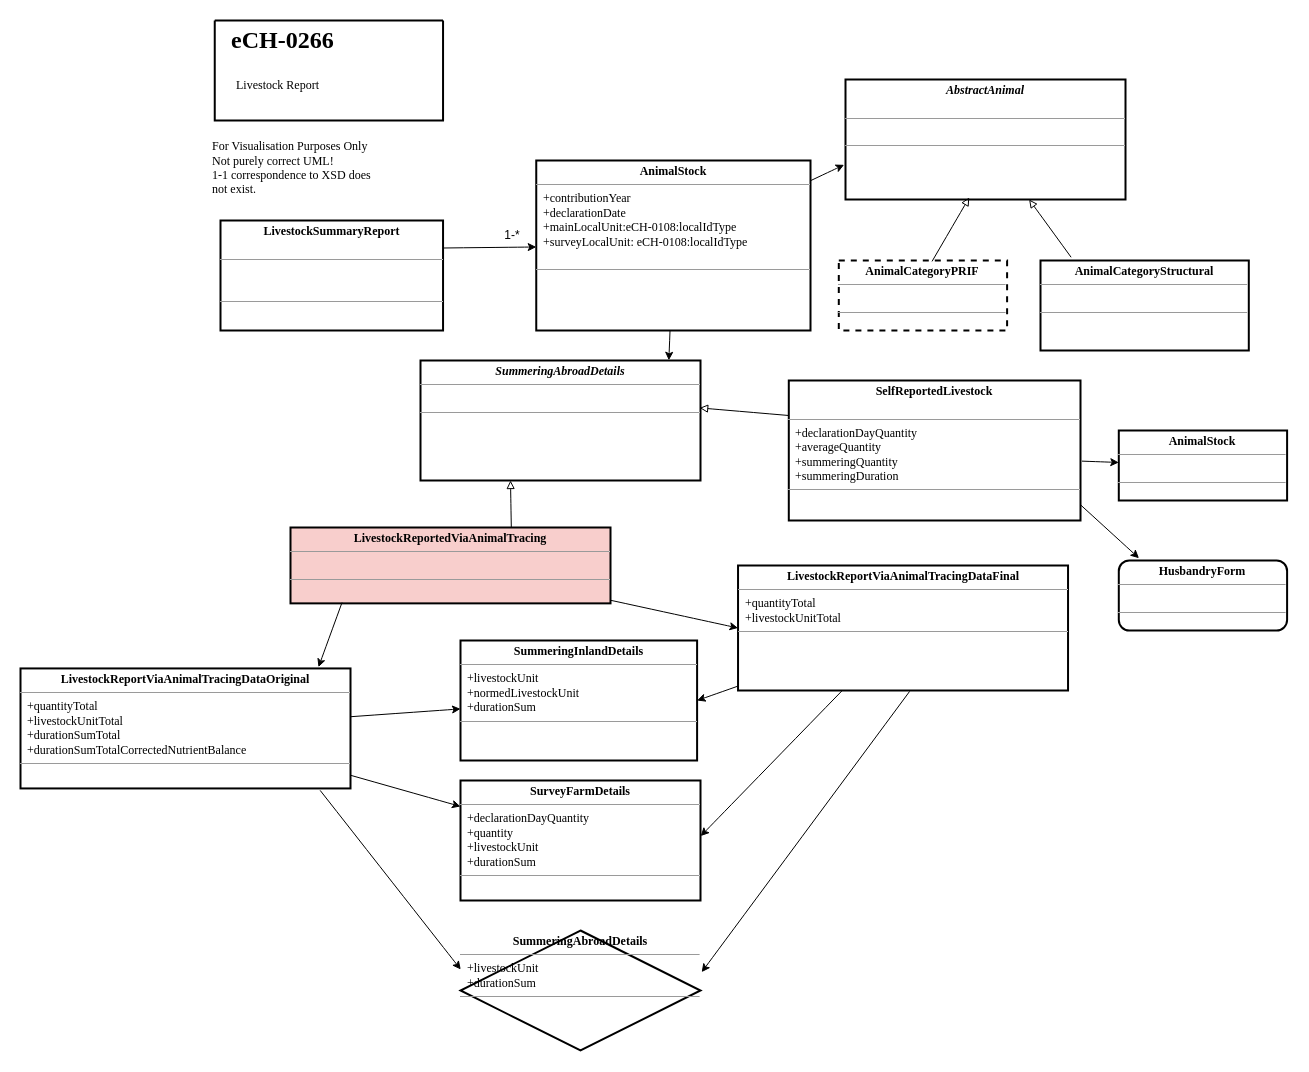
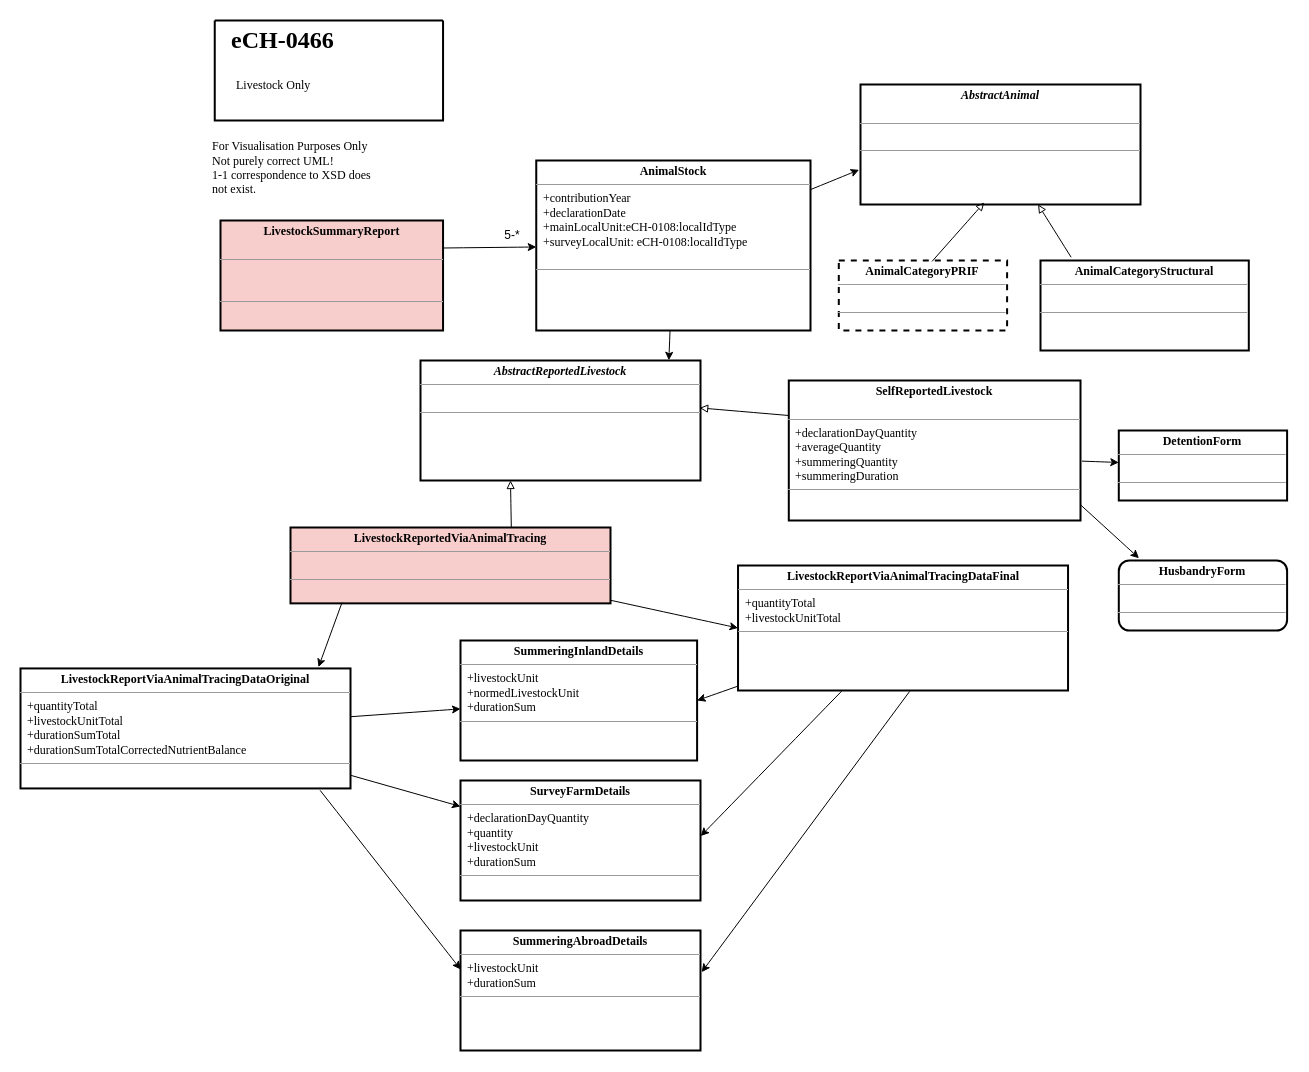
node "eCH-0266": label "eCH-0266" -> "eCH-0466"
node "Livestock Report": label "Livestock Report" -> "Livestock Only"
node "AbstractAnimal": moved (986, 140) -> (1001, 145)
node "1-*": label "1-*" -> "5-*"
node "LivestockSummaryReport": fillcolor #ffffff -> #f8cecc
node "SummeringAbroadDetails": label "SummeringAbroadDetails" -> "AbstractReportedLivestock"
node "AnimalStock": label "AnimalStock" -> "DetentionForm"
node "SummeringAbroadDetails +livestockUnit +durationSum": shape diamond -> rectangle
